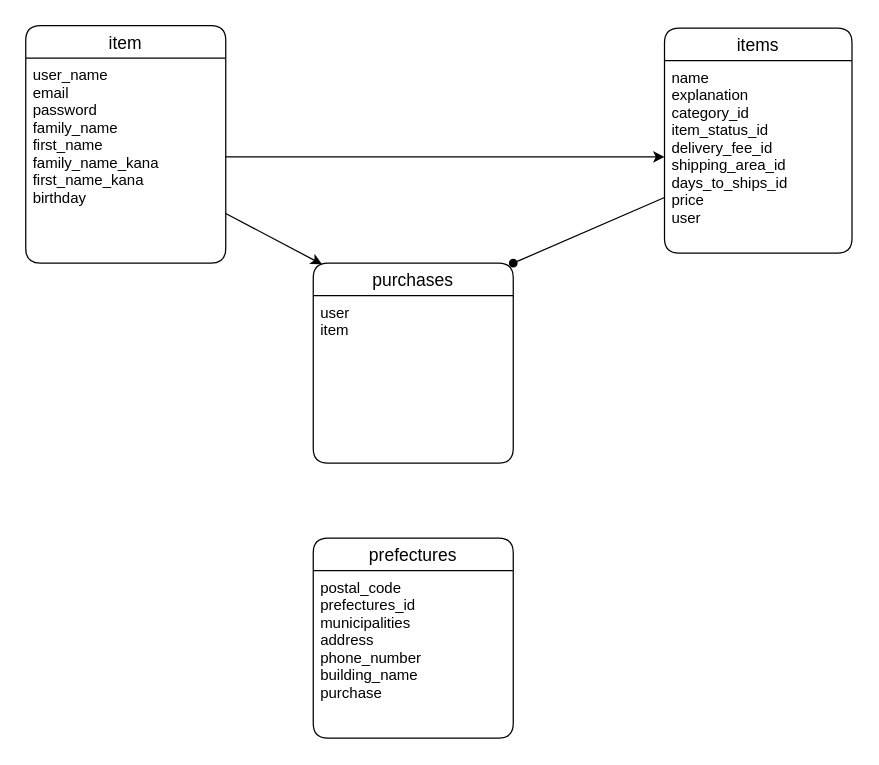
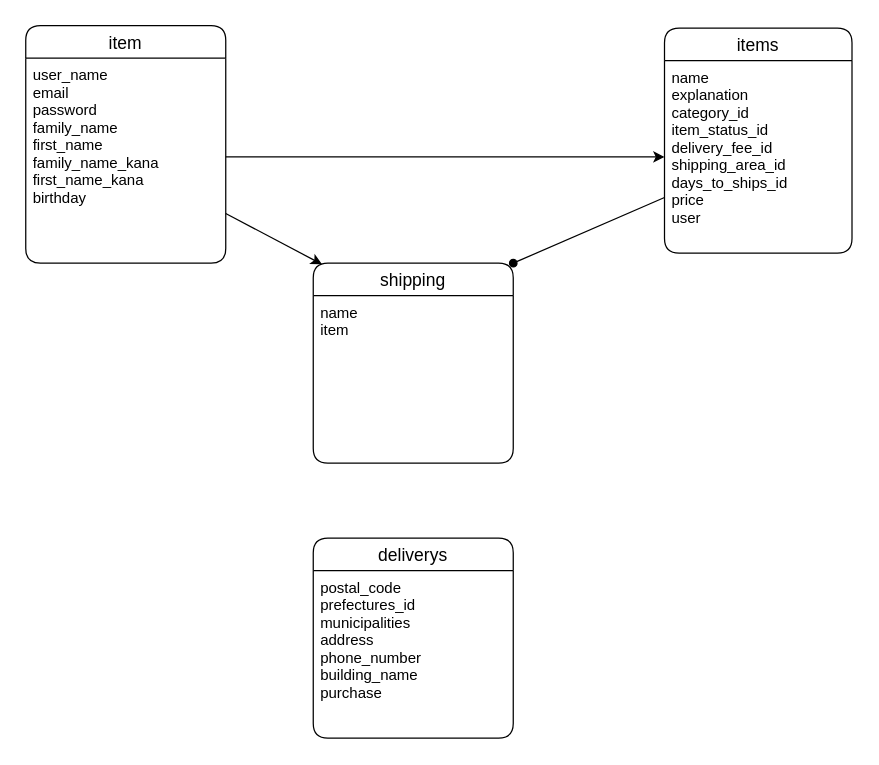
node "purchases": label "purchases" -> "shipping"
node "user item": label "user item" -> "name item"
node "prefectures": label "prefectures" -> "deliverys"
